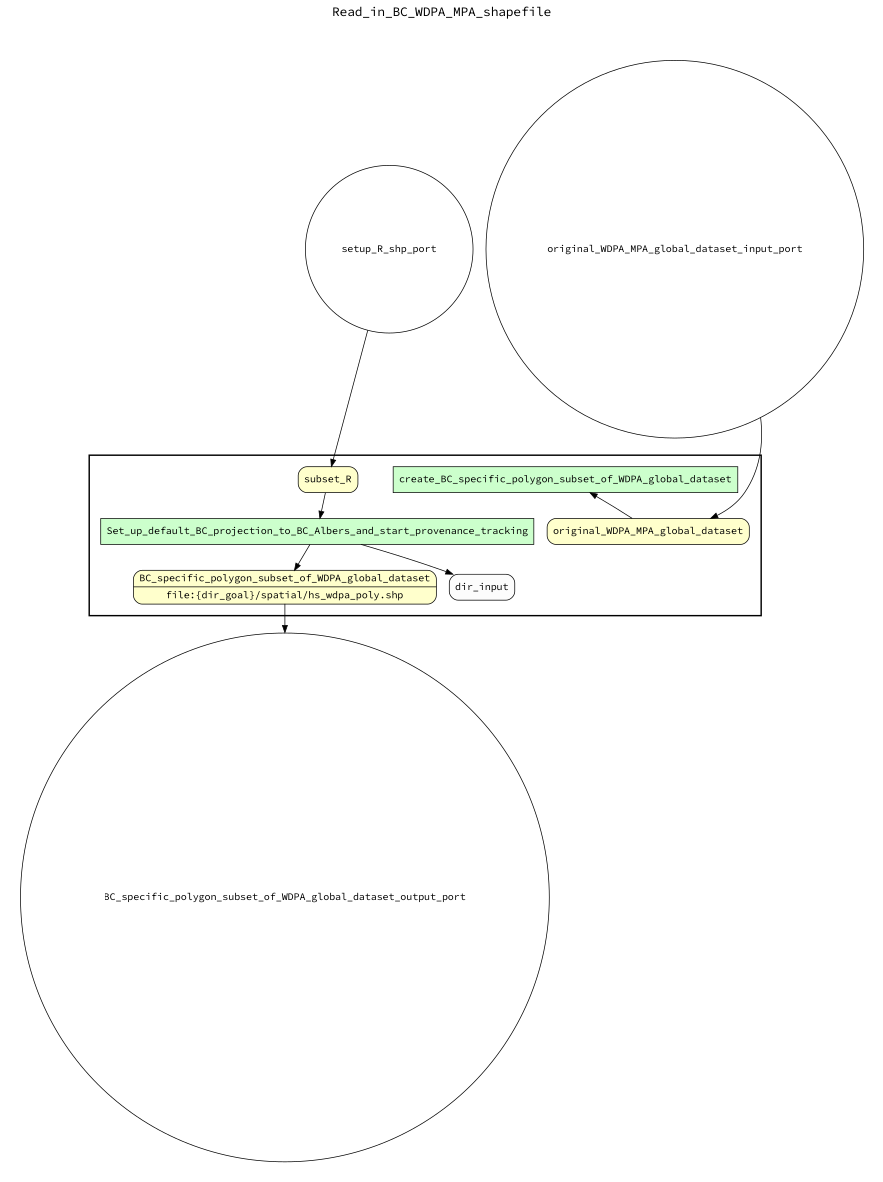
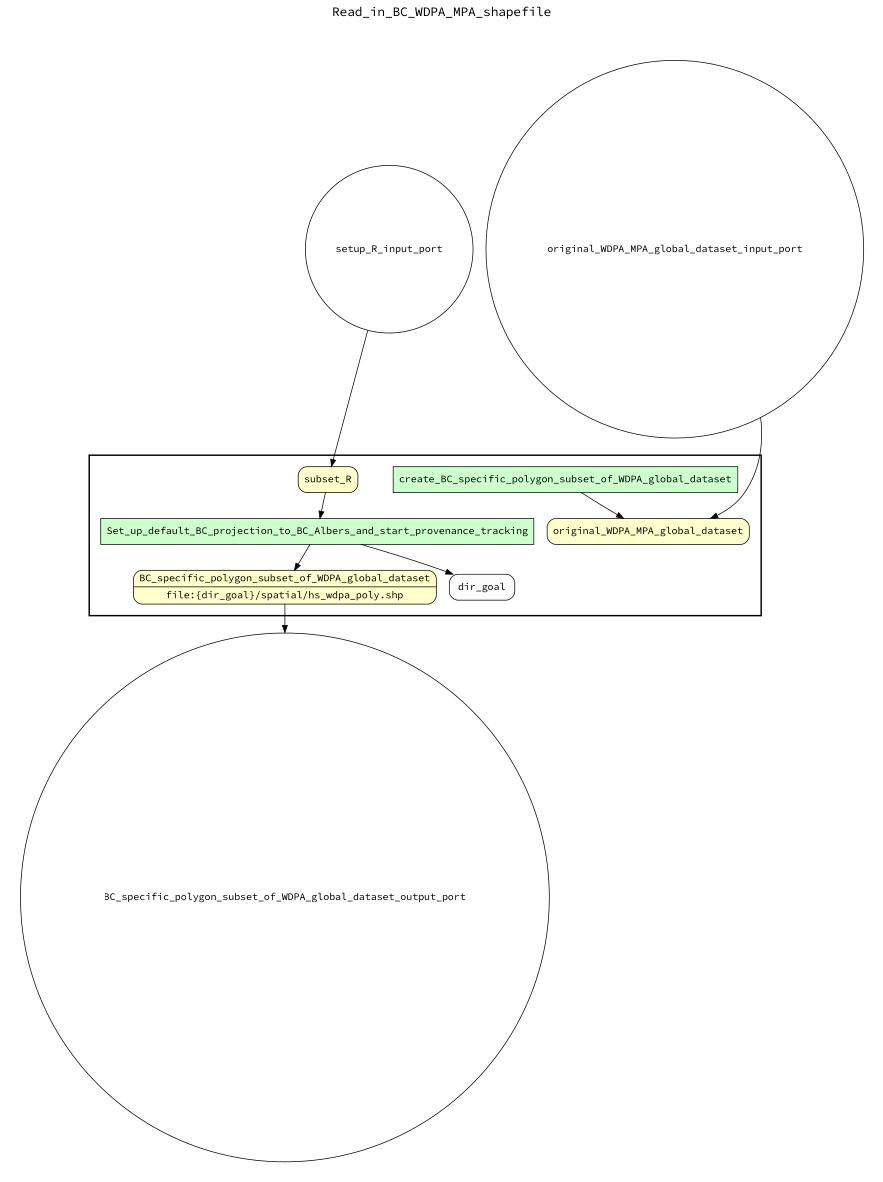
node "setup_R_shp_port": label "setup_R_shp_port" -> "setup_R_input_port"
edge "original_WDPA_MPA_global_dataset" -> "create_BC_specific_polygon_subset_of_WDPA_global_dataset": reversed
node "dir_input": label "dir_input" -> "dir_goal"
